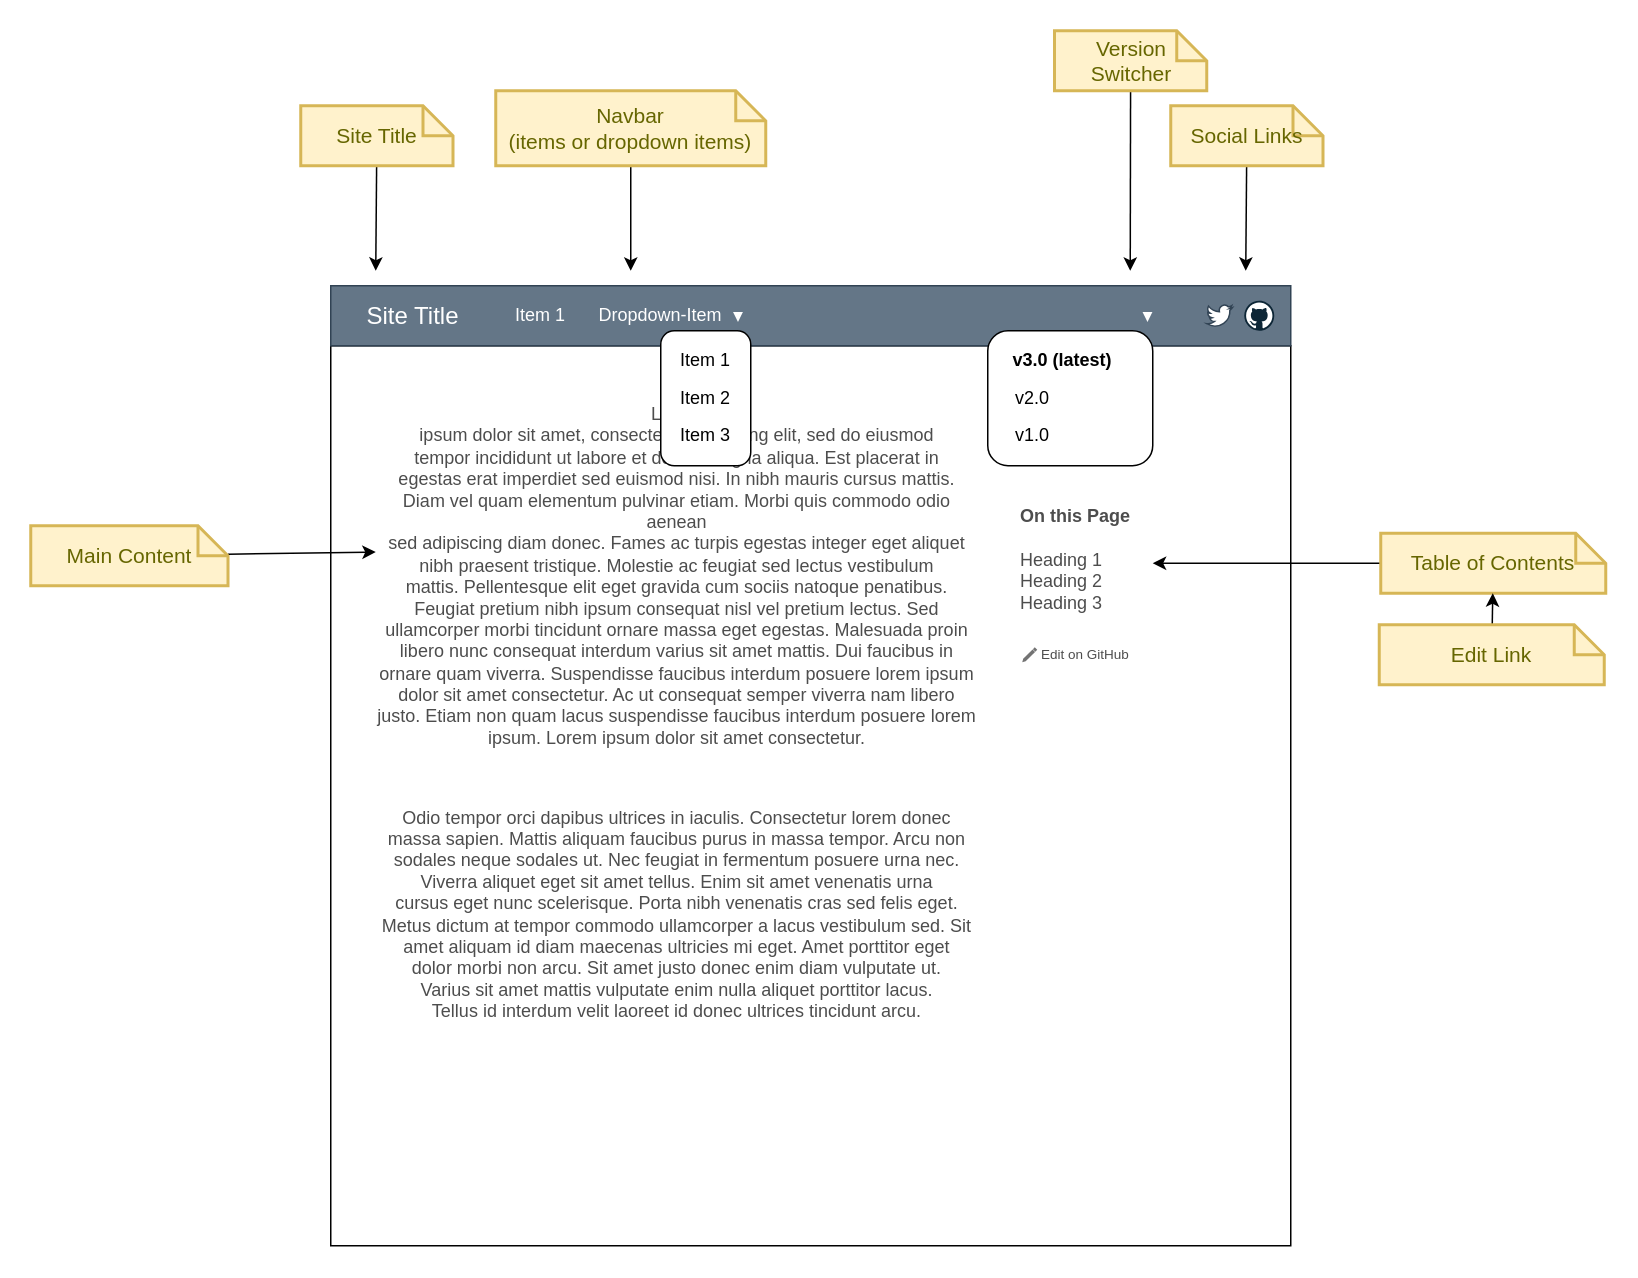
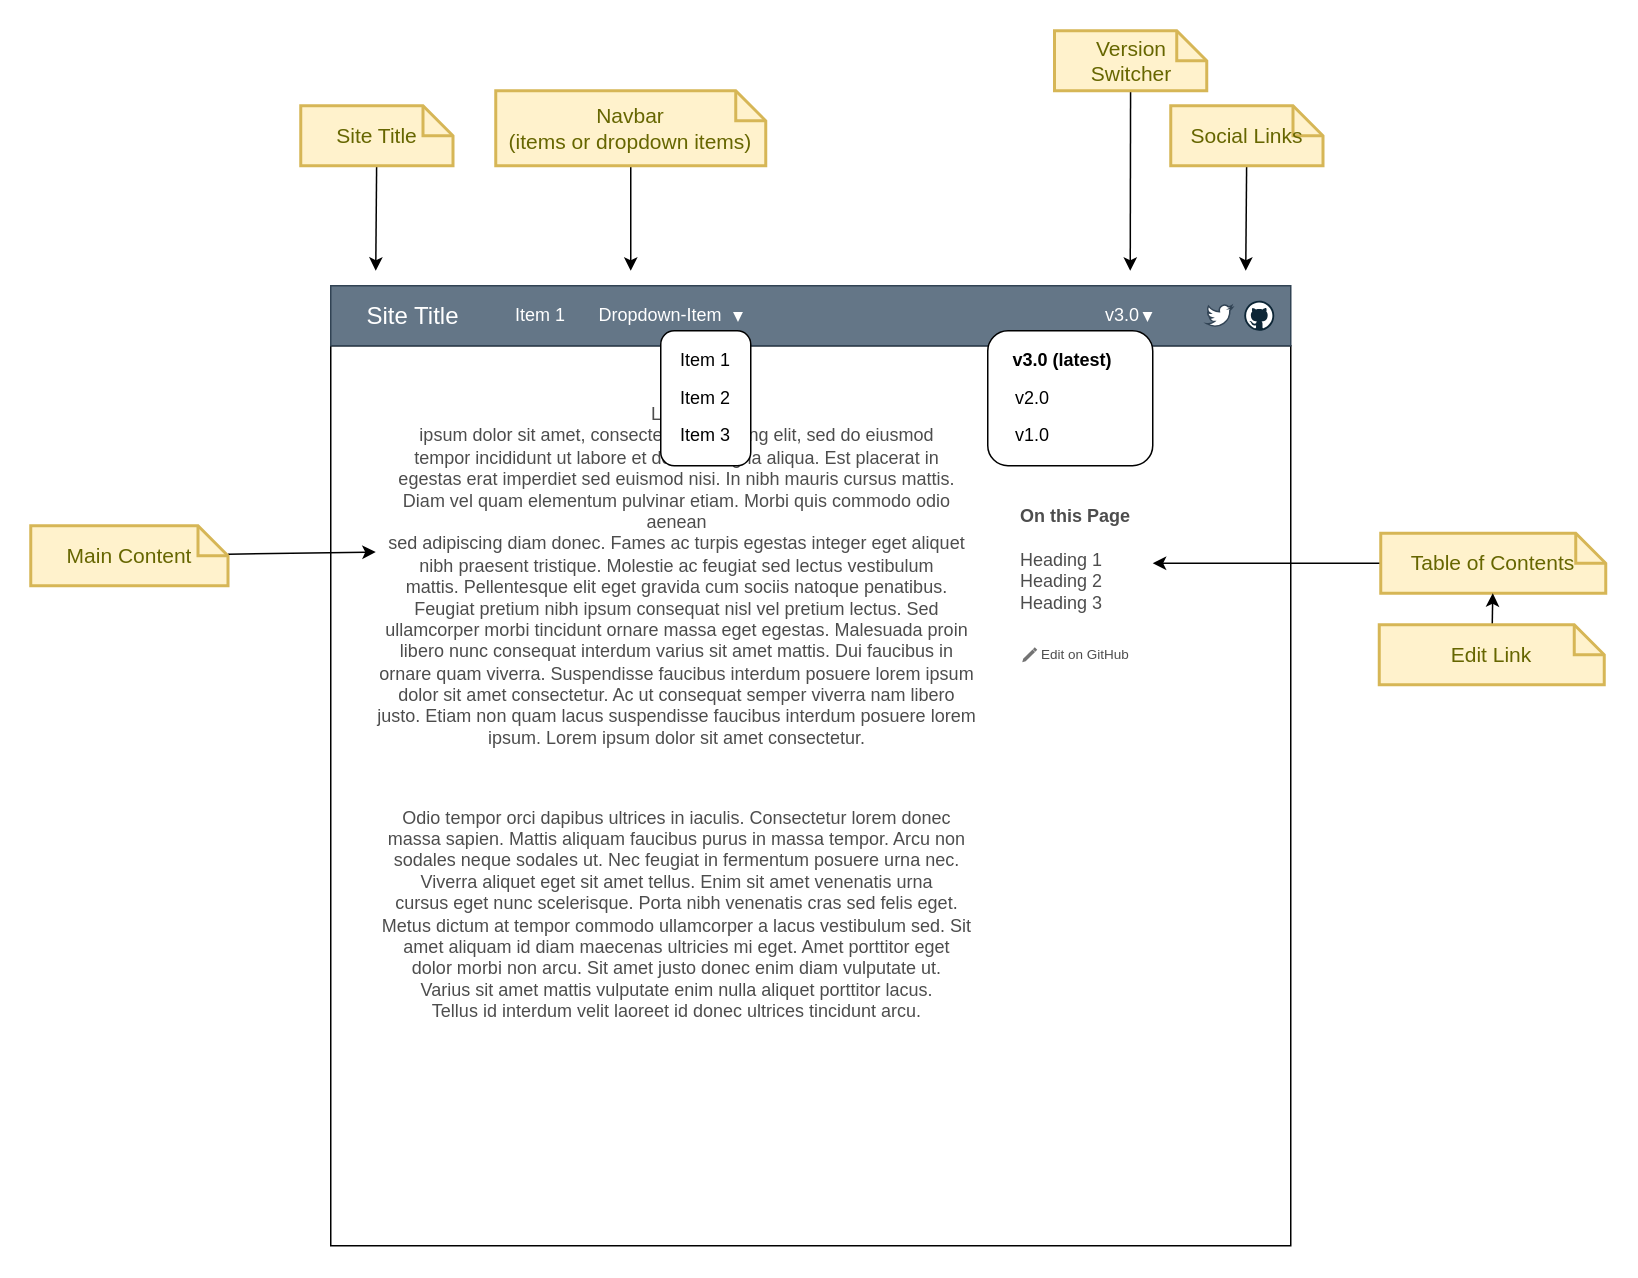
node "v3.0": added
